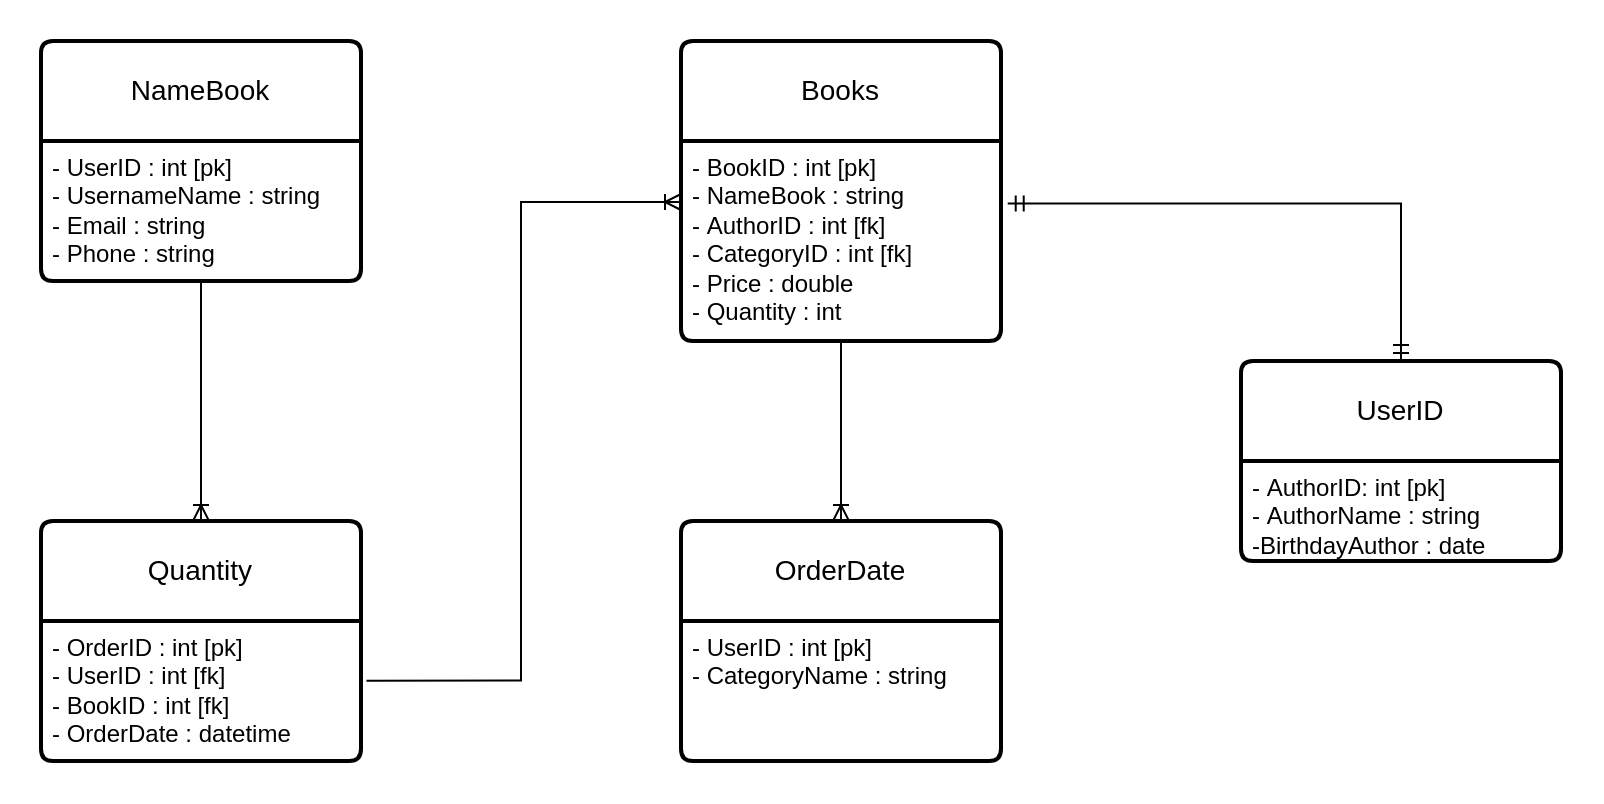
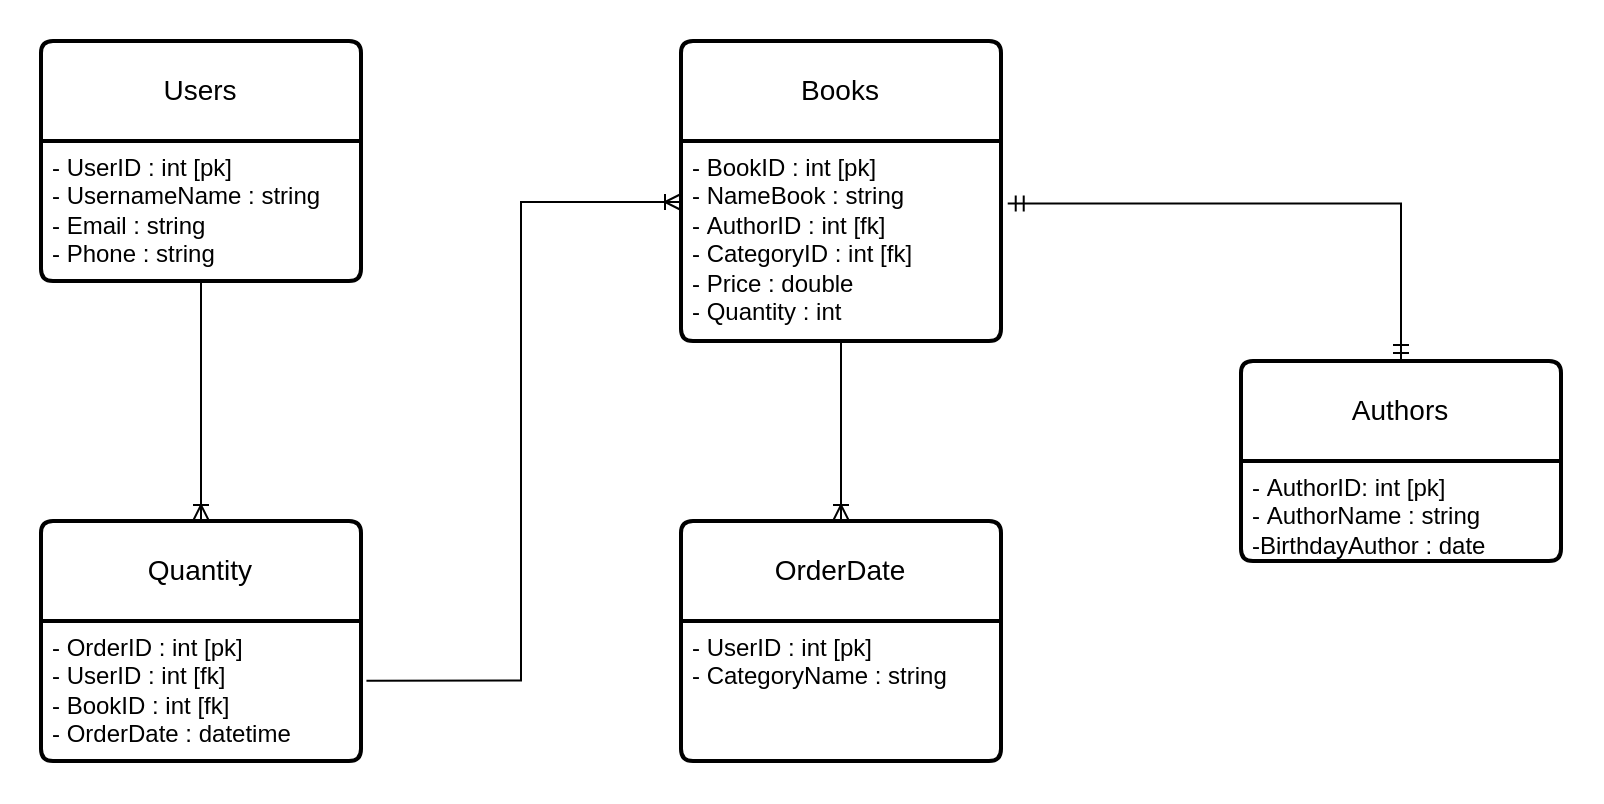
node "NameBook": label "NameBook" -> "Users"
node "UserID": label "UserID" -> "Authors"
